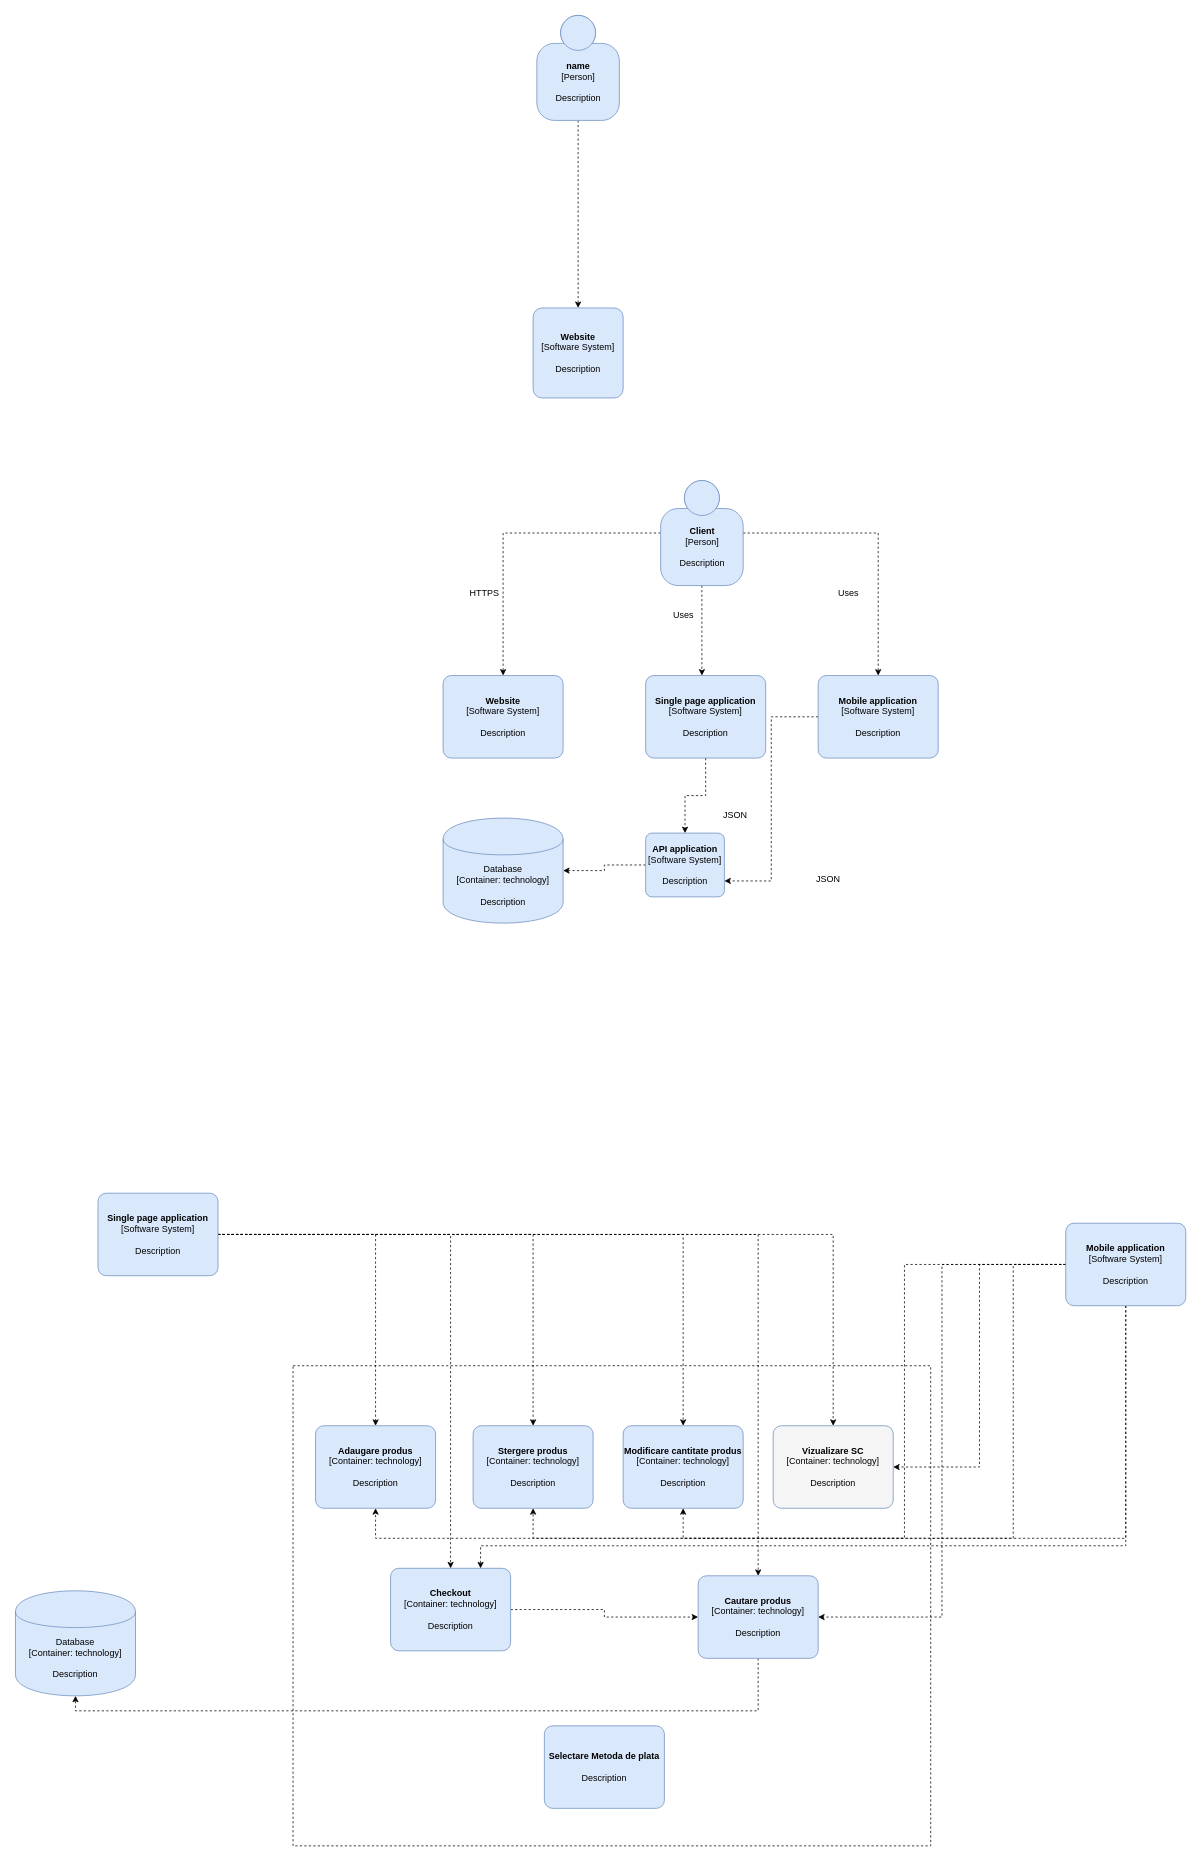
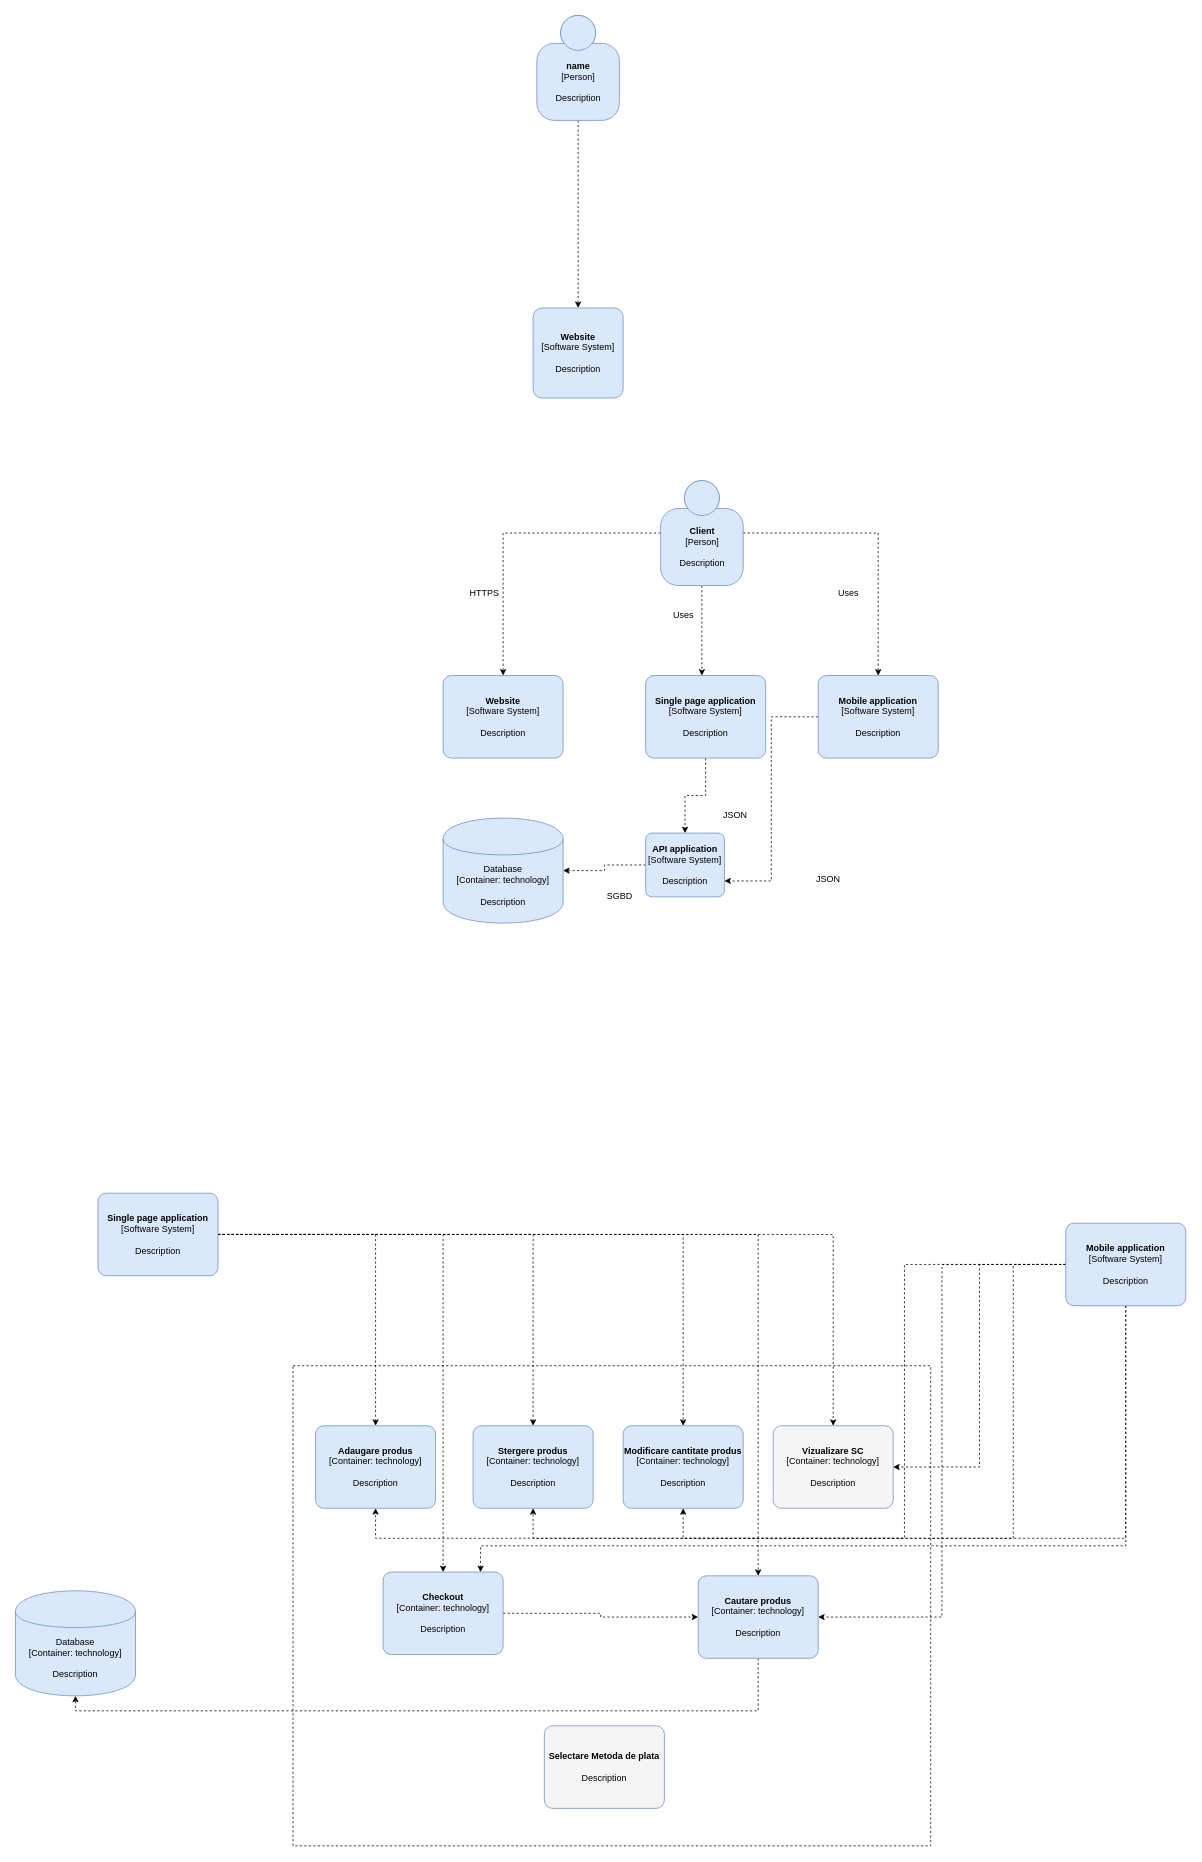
node "SGBD": added
node "Checkout [Container: technology] Description": moved (450, 1609) -> (443, 1613)
node "Selectare Metoda de plata Description": fillcolor #dae8fc -> #f5f5f5
